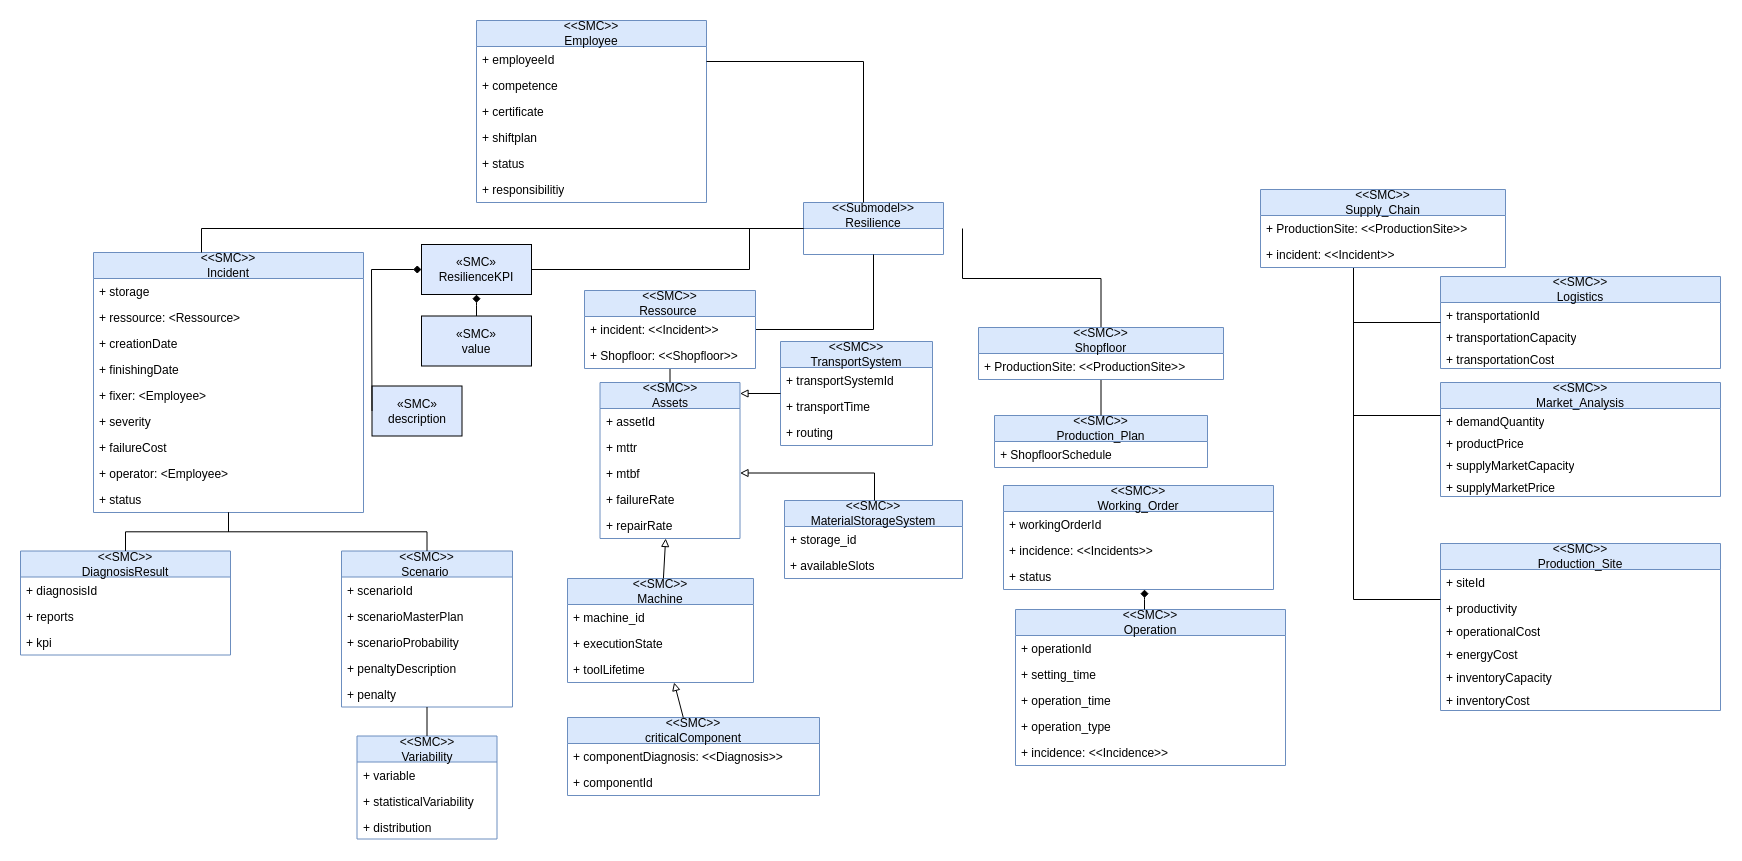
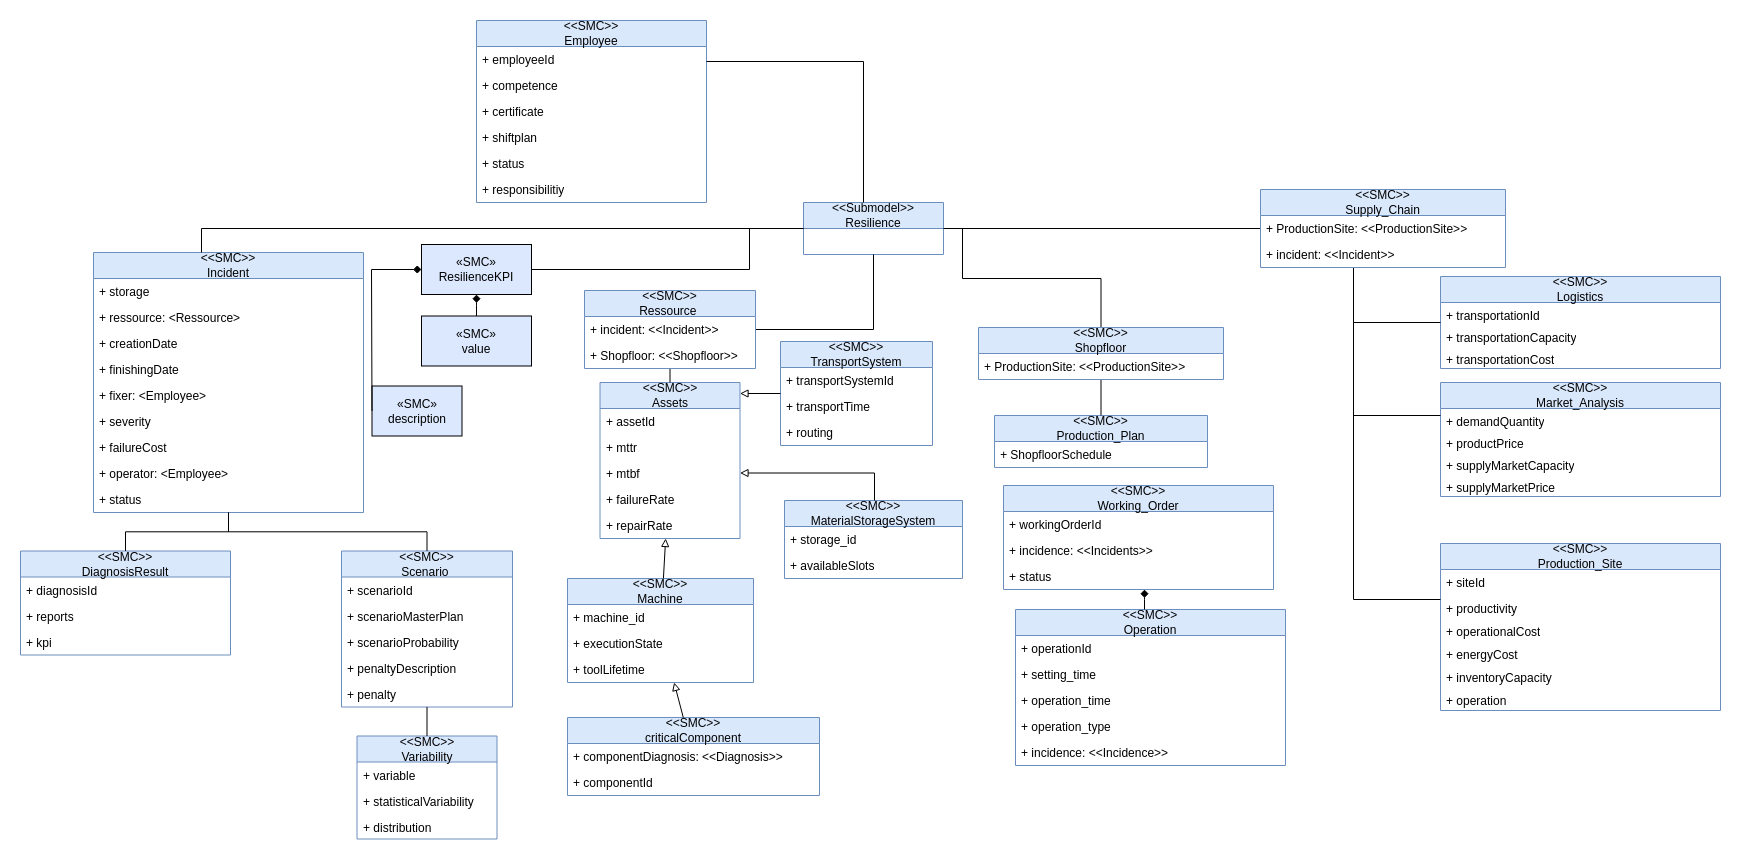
edge "<<Submodel>> Resilience" -- "<<SMC>> Supply_Chain": added
node "+ inventoryCost": label "+ inventoryCost" -> "+ operation"
